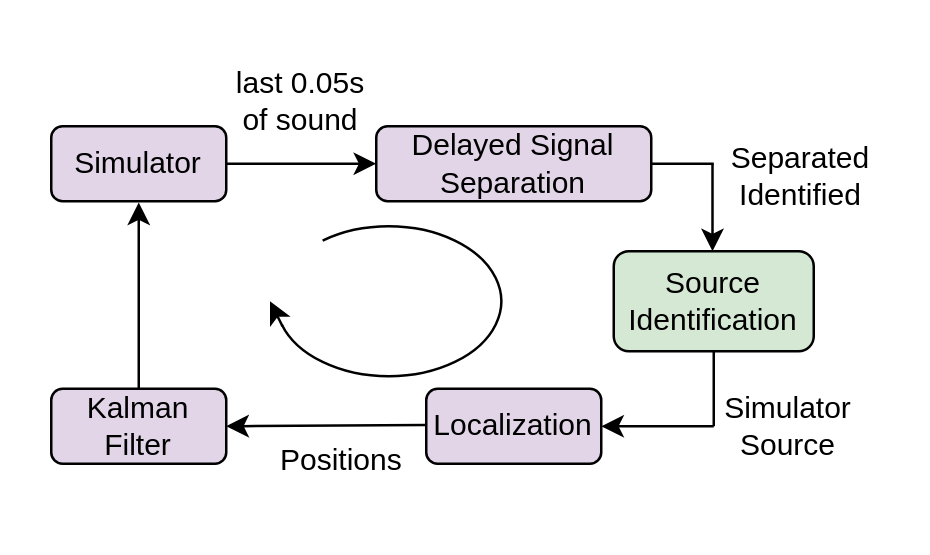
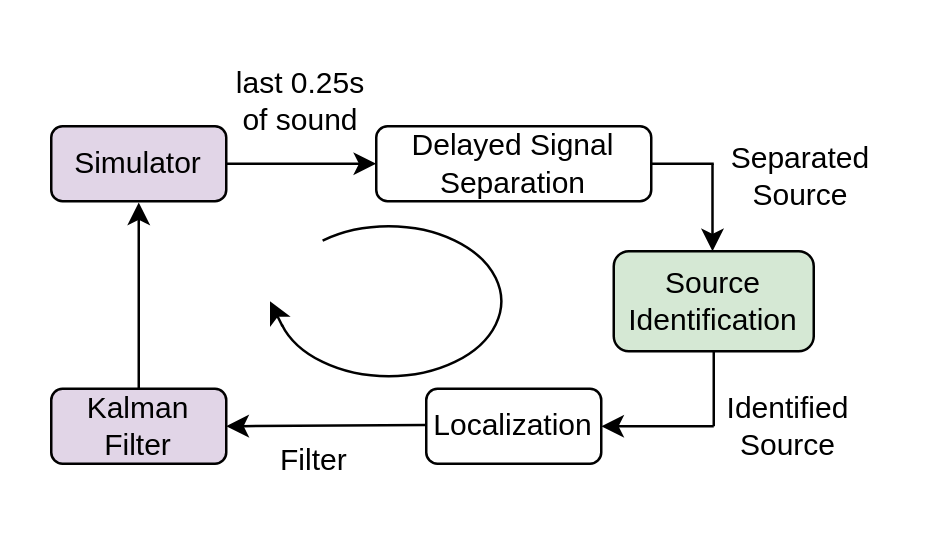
node "last 0.05s of sound": label "last 0.05s of sound" -> "last 0.25s of sound"
node "Delayed Signal Separation": fillcolor #e1d5e7 -> #ffffff
node "Separated Identified": label "Separated Identified" -> "Separated Source"
node "Localization": fillcolor #e1d5e7 -> #ffffff
node "Simulator Source": label "Simulator Source" -> "Identified Source"
node "Positions": label "Positions" -> "Filter"
